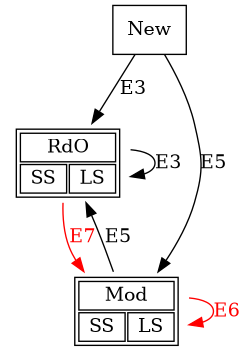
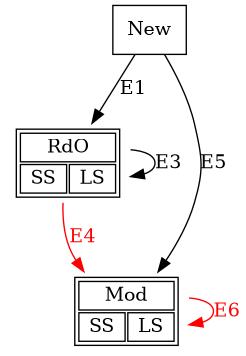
edge "New" -> "RdO": label "E3" -> "E1"
edge "RdO" -> "Mod": label "E7" -> "E4"
edge "Mod" -> "RdO": removed, label "E5"
